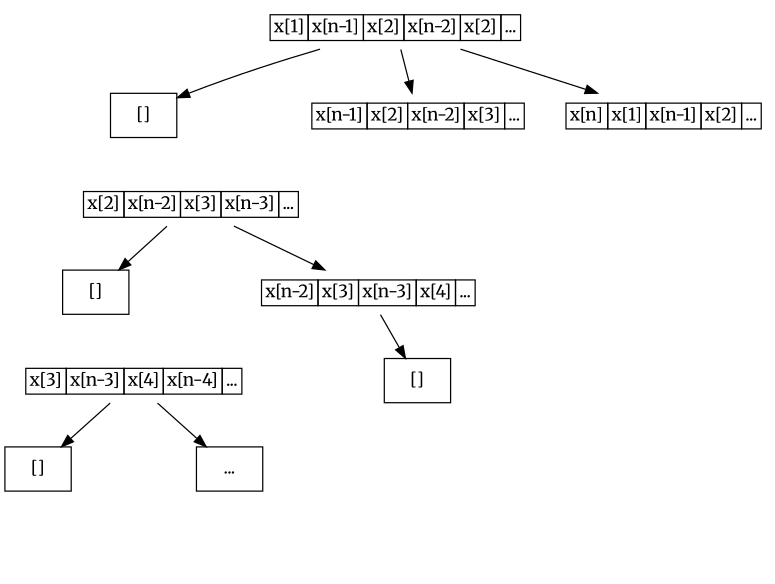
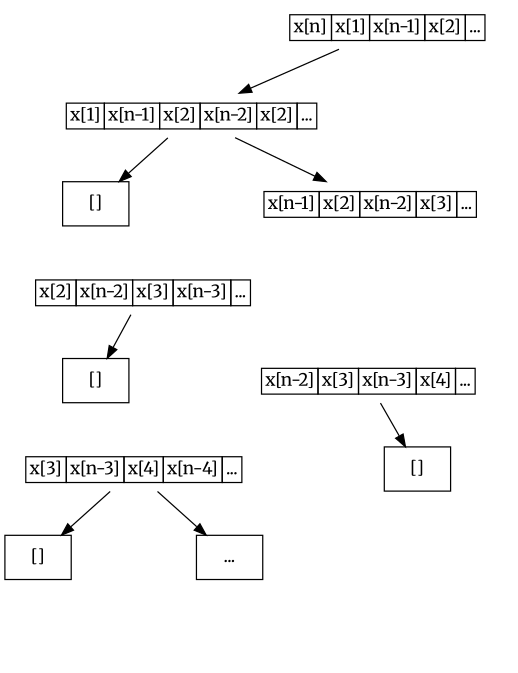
edge "x[1]" -> "x[n]": reversed
edge "x[2]" -> "x[n-2]": removed
